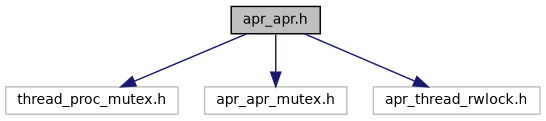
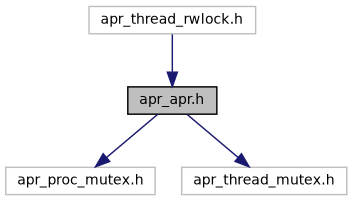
edge "apr_apr.h" -> "apr_thread_rwlock.h": reversed
node "thread_proc_mutex.h": label "thread_proc_mutex.h" -> "apr_proc_mutex.h"
node "apr_apr_mutex.h": label "apr_apr_mutex.h" -> "apr_thread_mutex.h"
